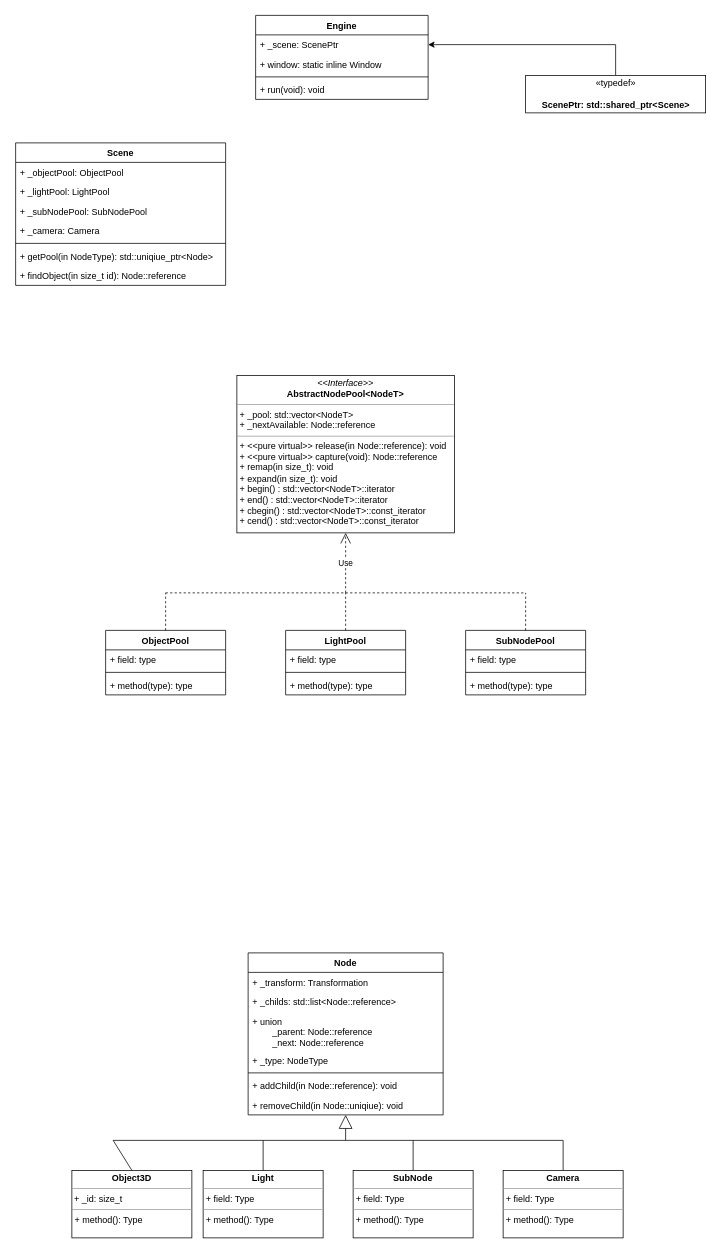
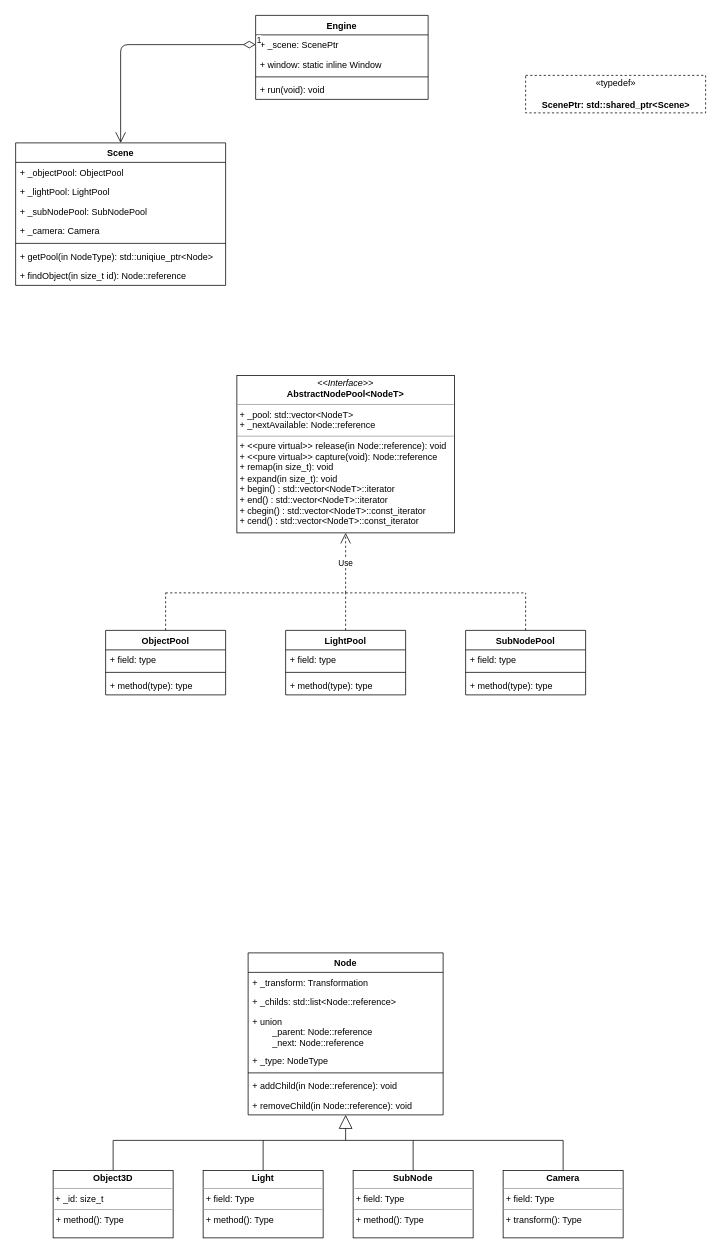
edge "+ _scene: ScenePtr" -- "Scene": added, label "1"
edge "«typedef» ScenePtr: std::shared_ptr<Scene>" -> "+ _scene: ScenePtr": removed
node "«typedef» ScenePtr: std::shared_ptr<Scene>": style solid -> dashed
node "+ removeChild(in Node::uniqiue): void": label "+ removeChild(in Node::uniqiue): void" -> "+ removeChild(in Node::reference): void"
node "Camera + field: Type + method(): Type": label "Camera + field: Type + method(): Type" -> "Camera + field: Type + transform(): Type"
node "Object3D + _id: size_t + method(): Type": moved (132, 1204) -> (113, 1204)
